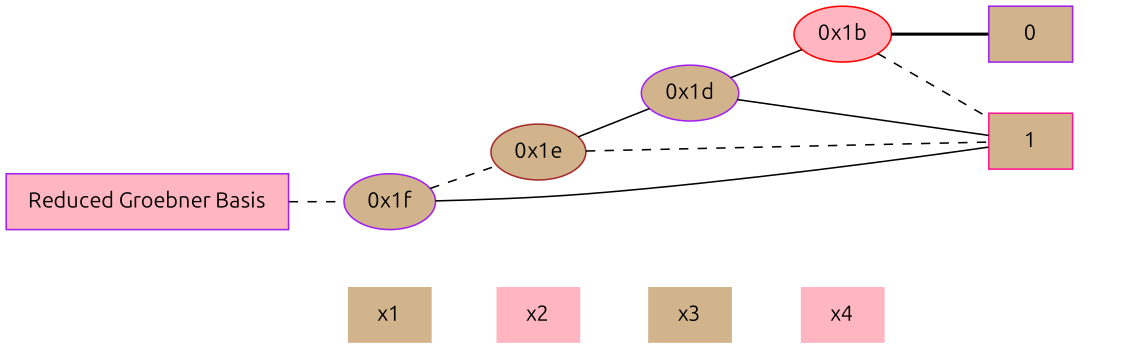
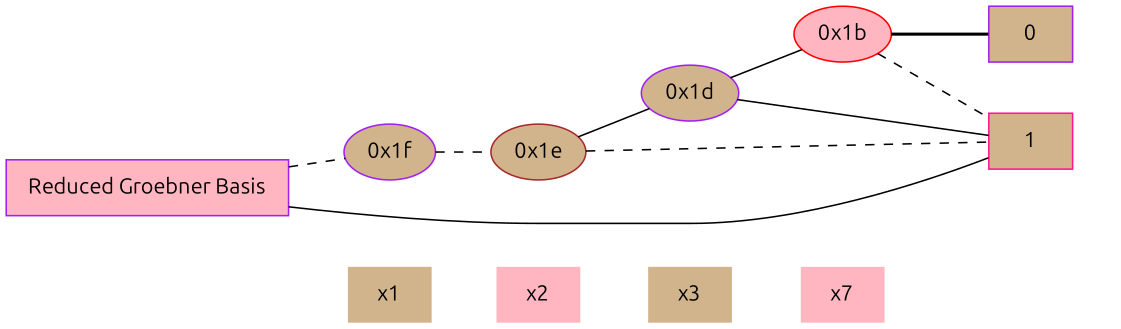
edge "1" -- "0x1f": now "1" -- "Reduced Groebner Basis"
node "x4": label "x4" -> "x7"
